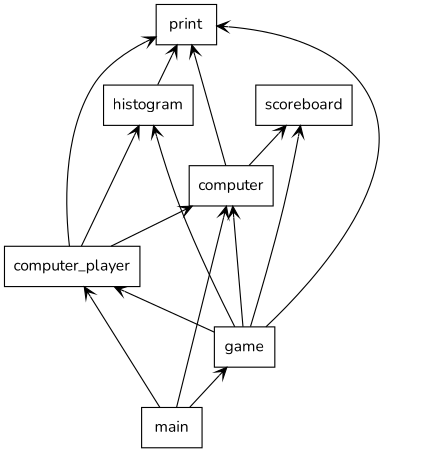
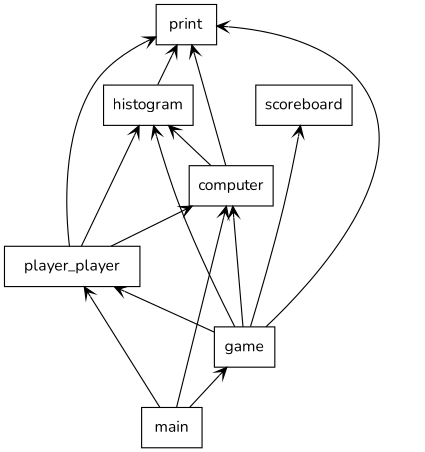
edge "computer" -> "scoreboard": now "computer" -> "histogram"
node "computer_player": label "computer_player" -> "player_player"
